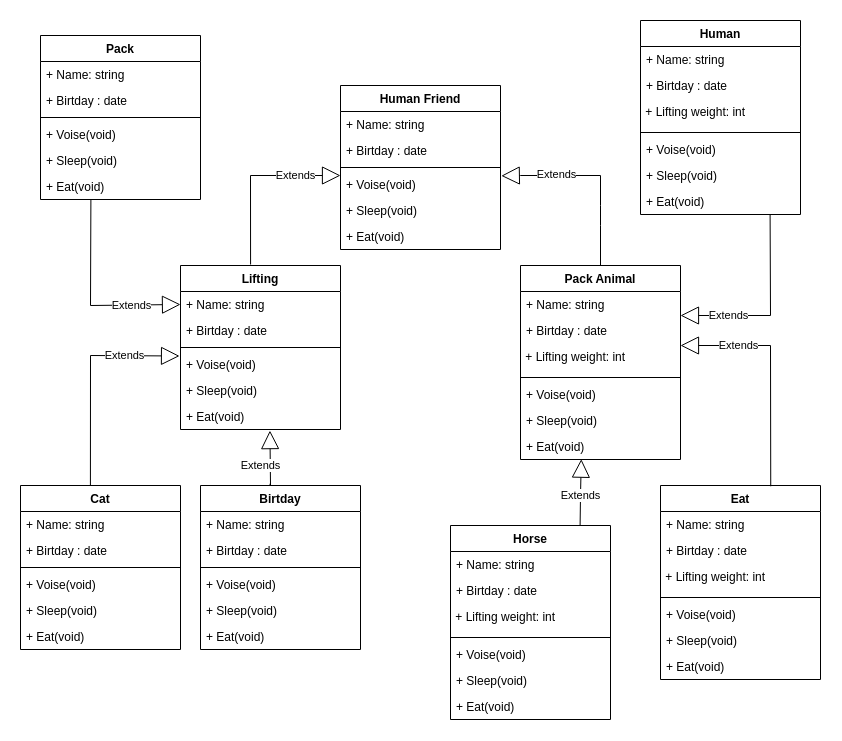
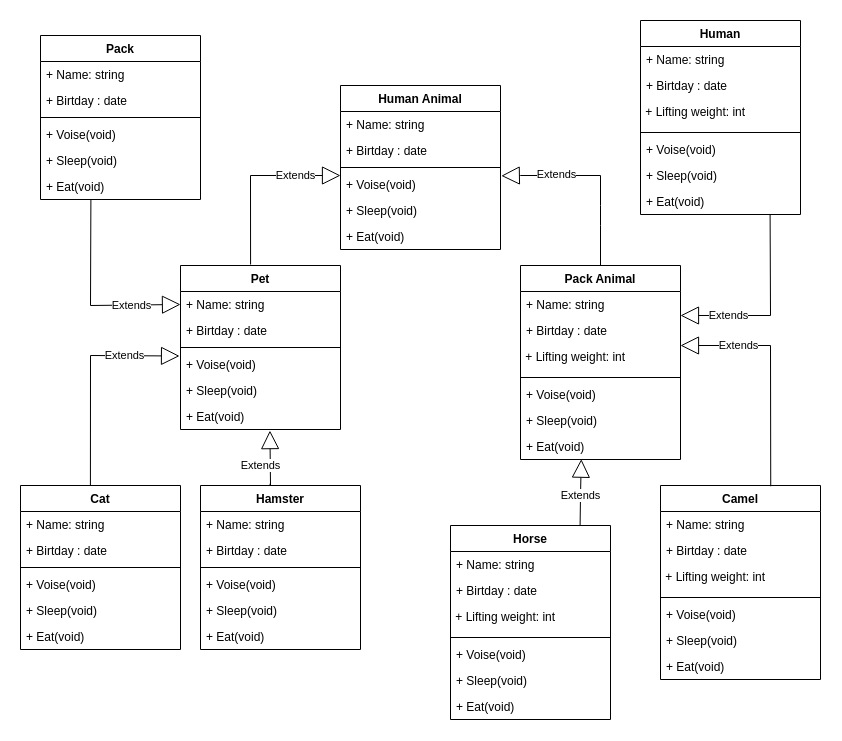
node "Human Friend": label "Human Friend" -> "Human Animal"
node "Lifting": label "Lifting" -> "Pet"
node "Birtday": label "Birtday" -> "Hamster"
node "Eat": label "Eat" -> "Camel"
